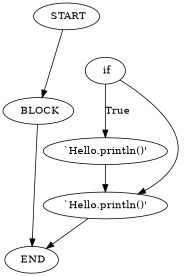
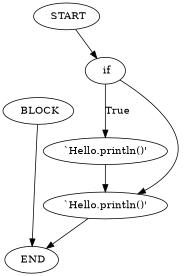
edge "START" -> "BLOCK": now "START" -> "if"
